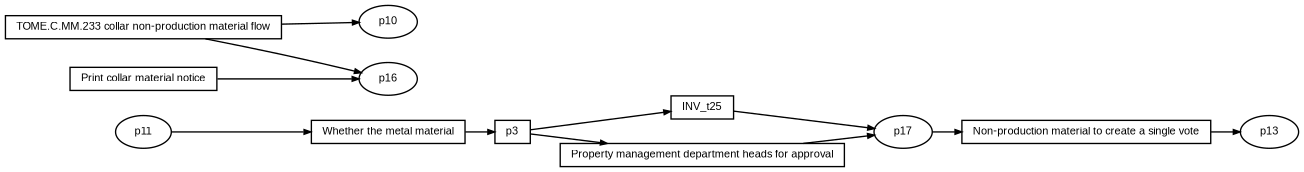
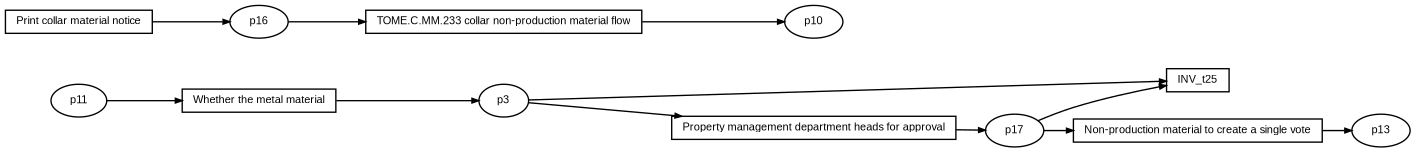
edge "TOME.C.MM.233 collar non-production material flow" -> "p16": reversed
edge "INV_t25" -> "p17": reversed
node "p3": shape box -> ellipse
